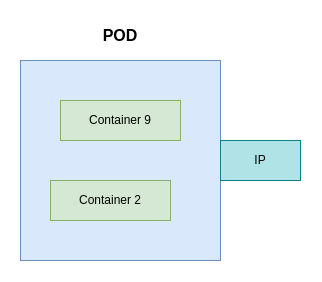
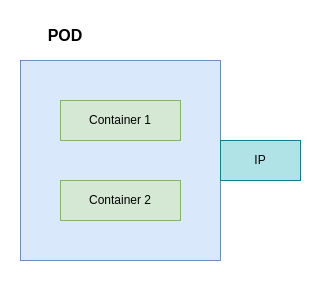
node "POD": moved (121, 36) -> (66, 36)
node "Container 9": label "Container 9" -> "Container 1"
node "Container 2": moved (111, 201) -> (121, 201)
